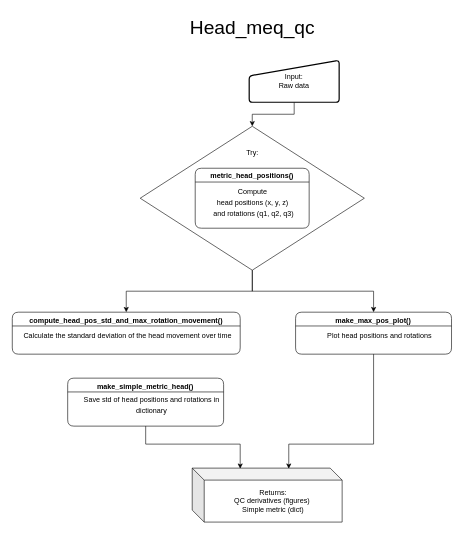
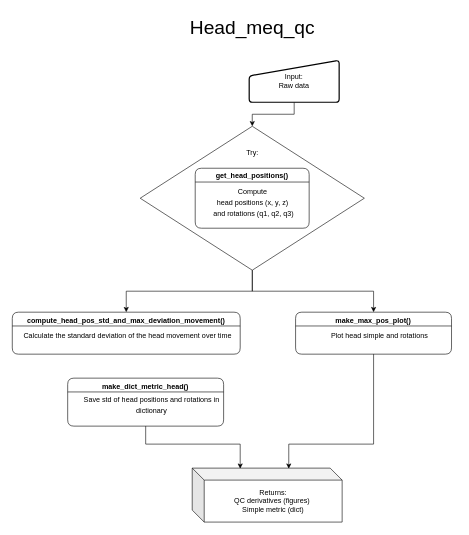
node "metric_head_positions()": label "metric_head_positions()" -> "get_head_positions()"
node "compute_head_pos_std_and_max_rotation_movement()": label "compute_head_pos_std_and_max_rotation_movement()" -> "compute_head_pos_std_and_max_deviation_movement()"
node "Plot head positions and rotations": label "Plot head positions and rotations" -> "Plot head simple and rotations"
node "make_simple_metric_head()": label "make_simple_metric_head()" -> "make_dict_metric_head()"
